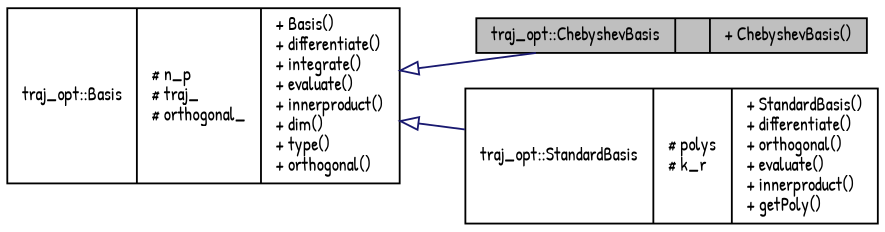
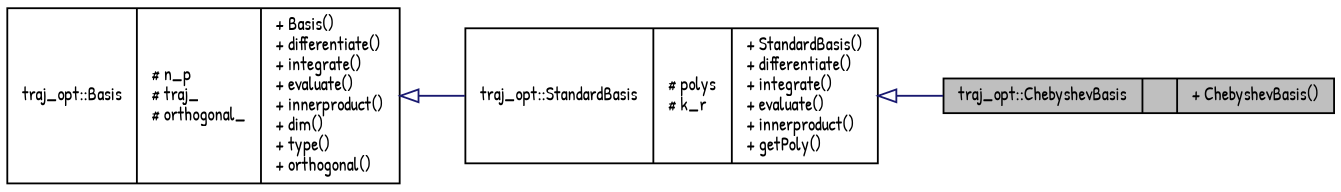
edge "traj_opt::ChebyshevBasis" -> "traj_opt::Basis": now "traj_opt::ChebyshevBasis" -> "traj_opt::StandardBasis"
node "traj_opt::StandardBasis": text "+ orthogonal()" -> "+ integrate()"
